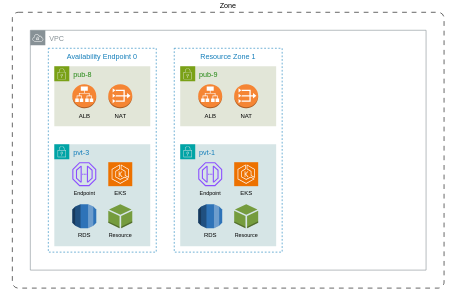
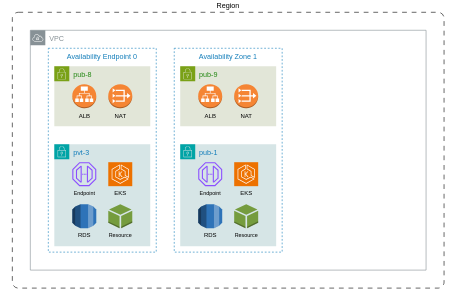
node "Zone": label "Zone" -> "Region"
node "Resource Zone 1": label "Resource Zone 1" -> "Availability Zone 1"
node "pvt-1": label "pvt-1" -> "pub-1"
